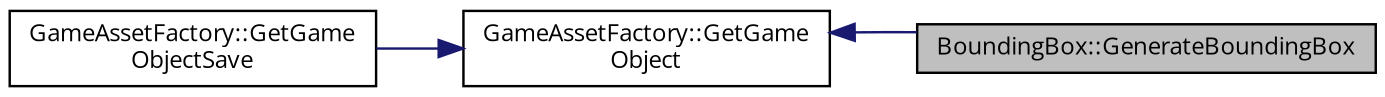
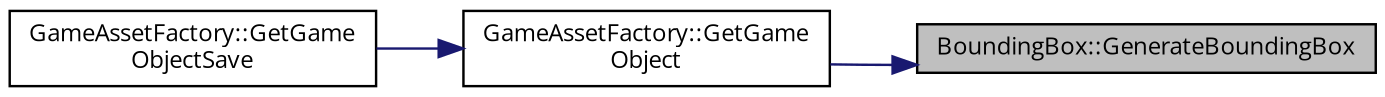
edge "BoundingBox::GenerateBoundingBox" -> "GameAssetFactory::GetGame Object": reversed
